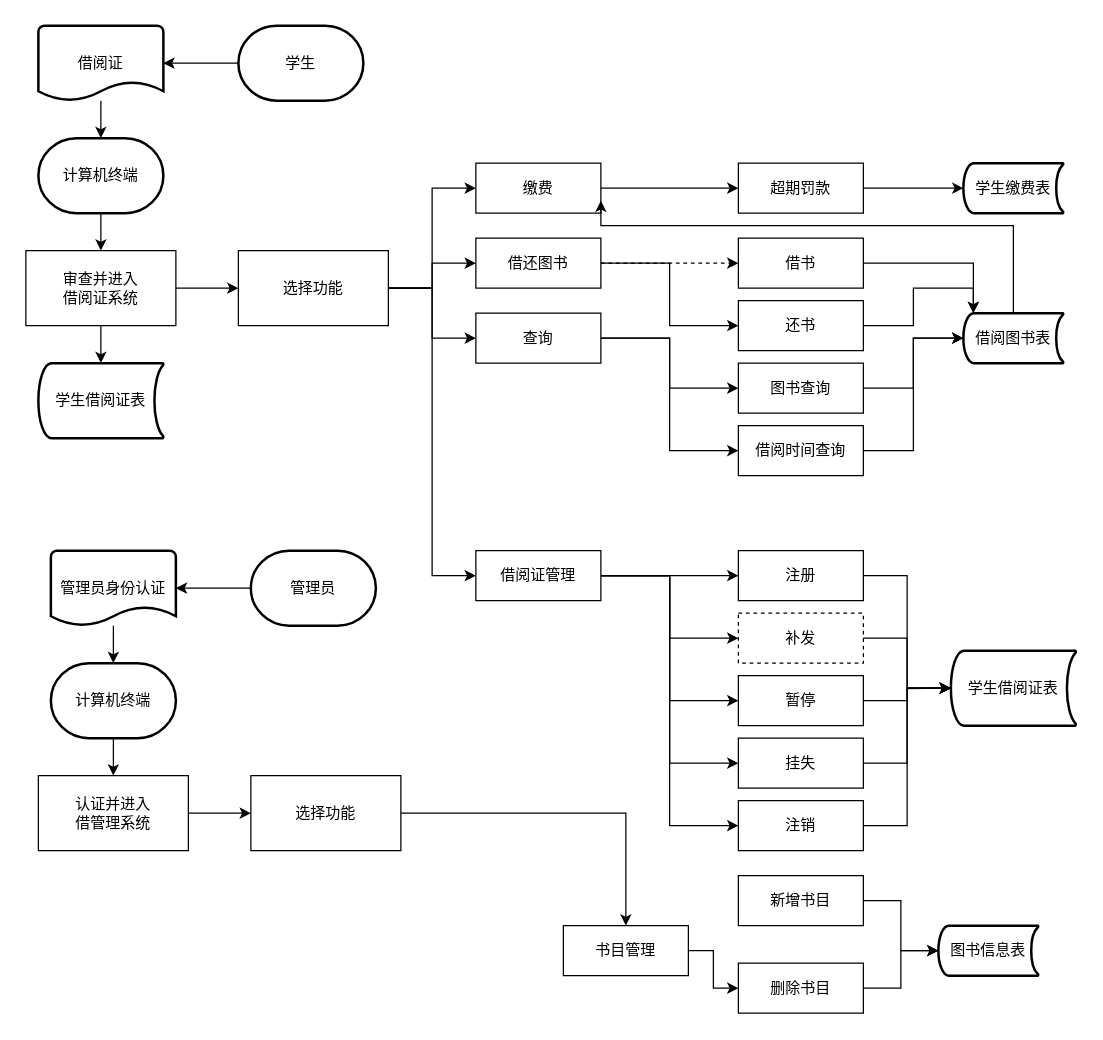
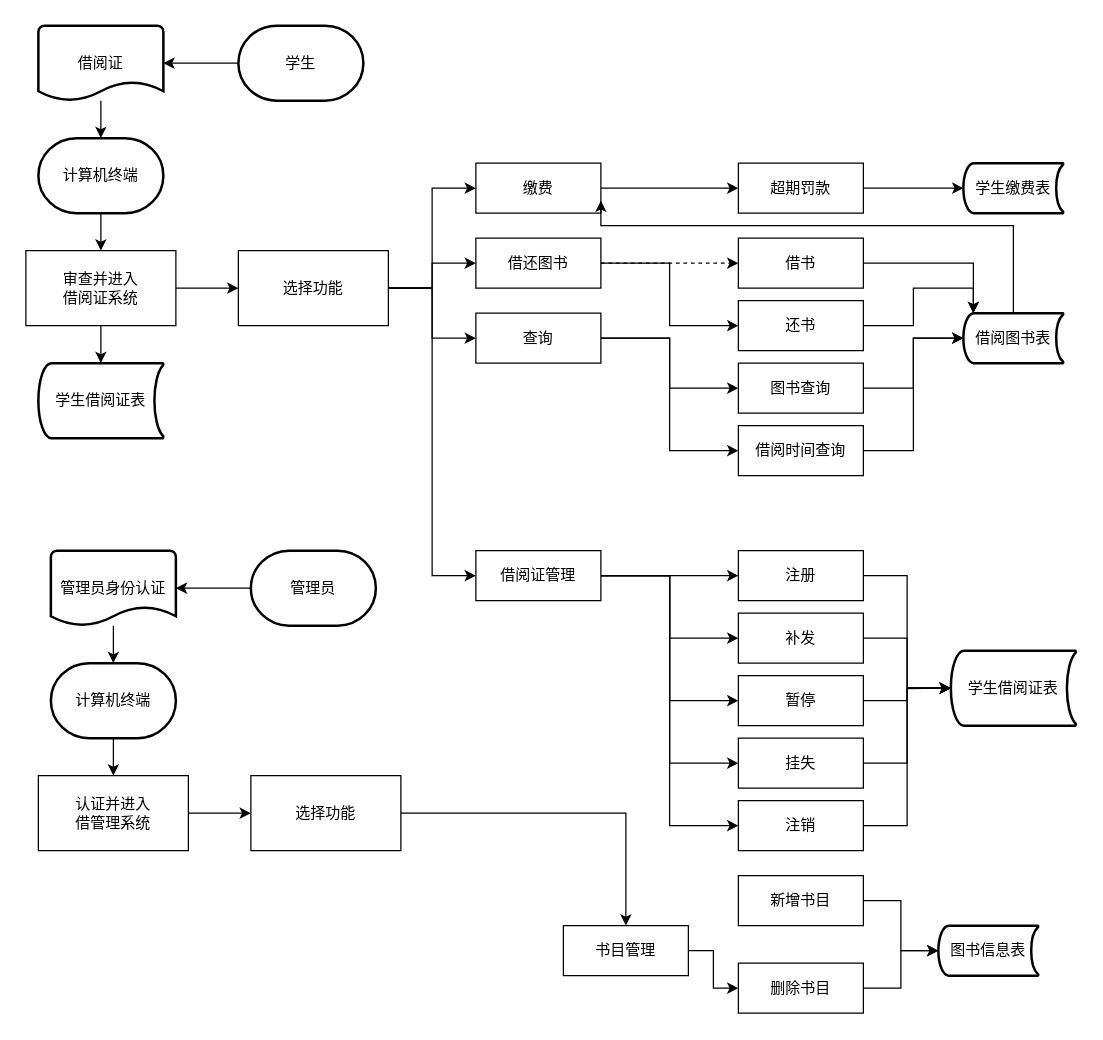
node "补发": style dashed -> solid
